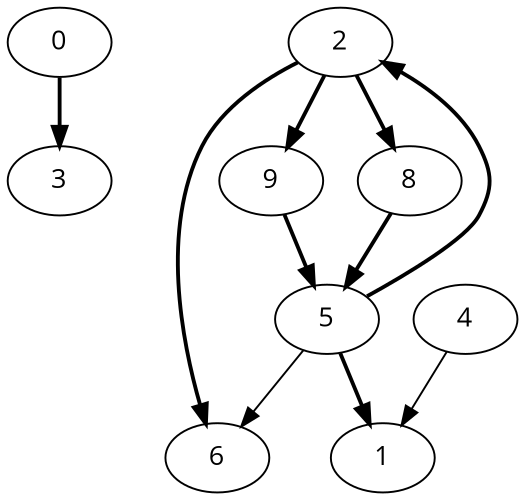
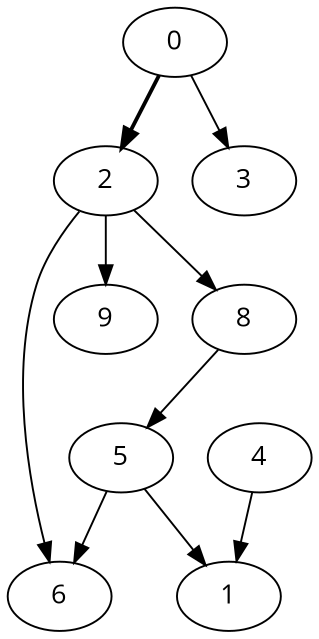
edge "0" -> "3": style bold -> solid
edge "2" -> "9": style bold -> solid
edge "2" -> "8": style bold -> solid
edge "5" -> "2": now "0" -> "2"
edge "2" -> "6": style bold -> solid
edge "9" -> "5": removed
edge "8" -> "5": style bold -> solid
edge "5" -> "1": style bold -> solid
